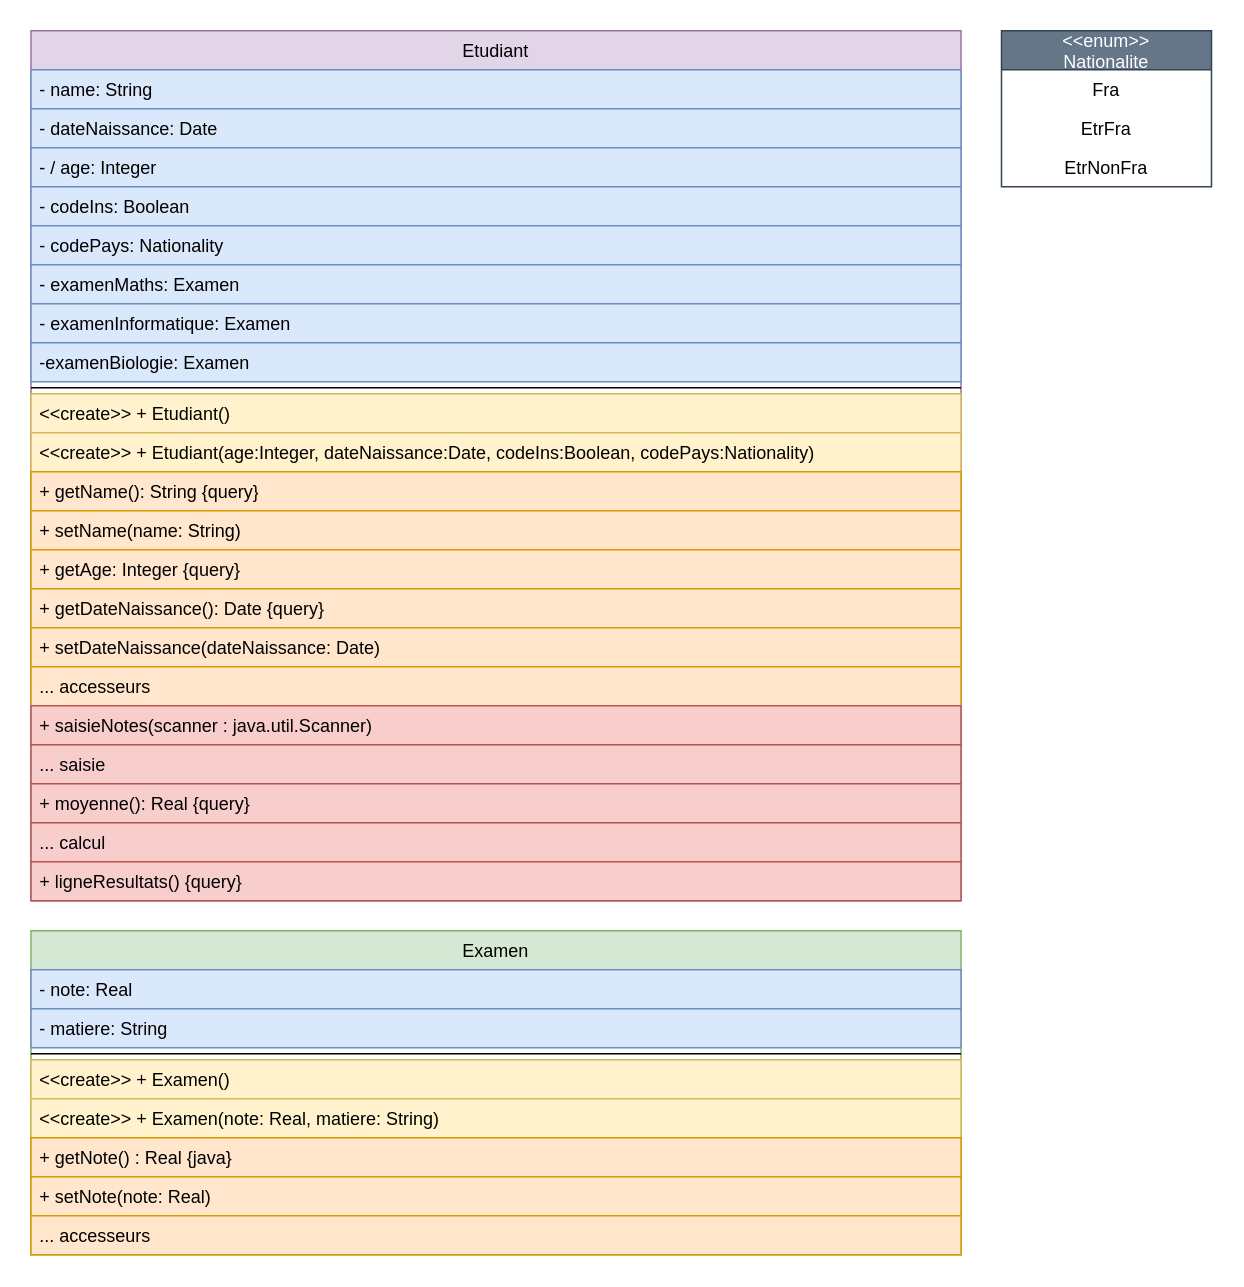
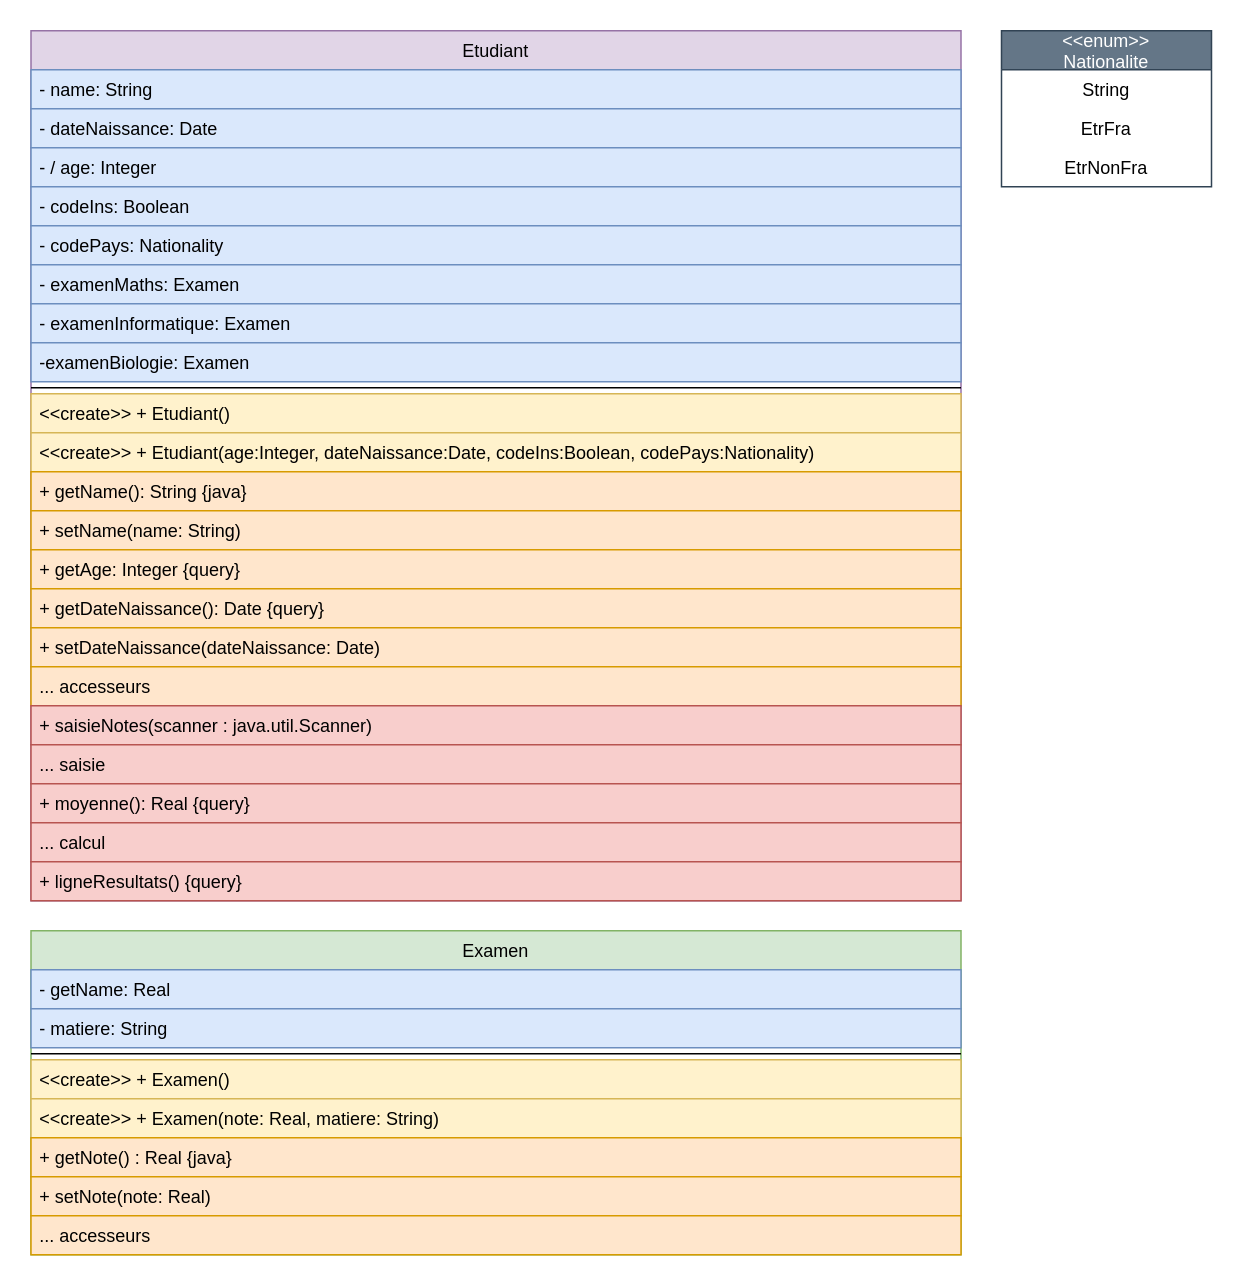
node "Fra": label "Fra" -> "String"
node "+ getName(): String {query}": label "+ getName(): String {query}" -> "+ getName(): String {java}"
node "- note: Real": label "- note: Real" -> "- getName: Real"
